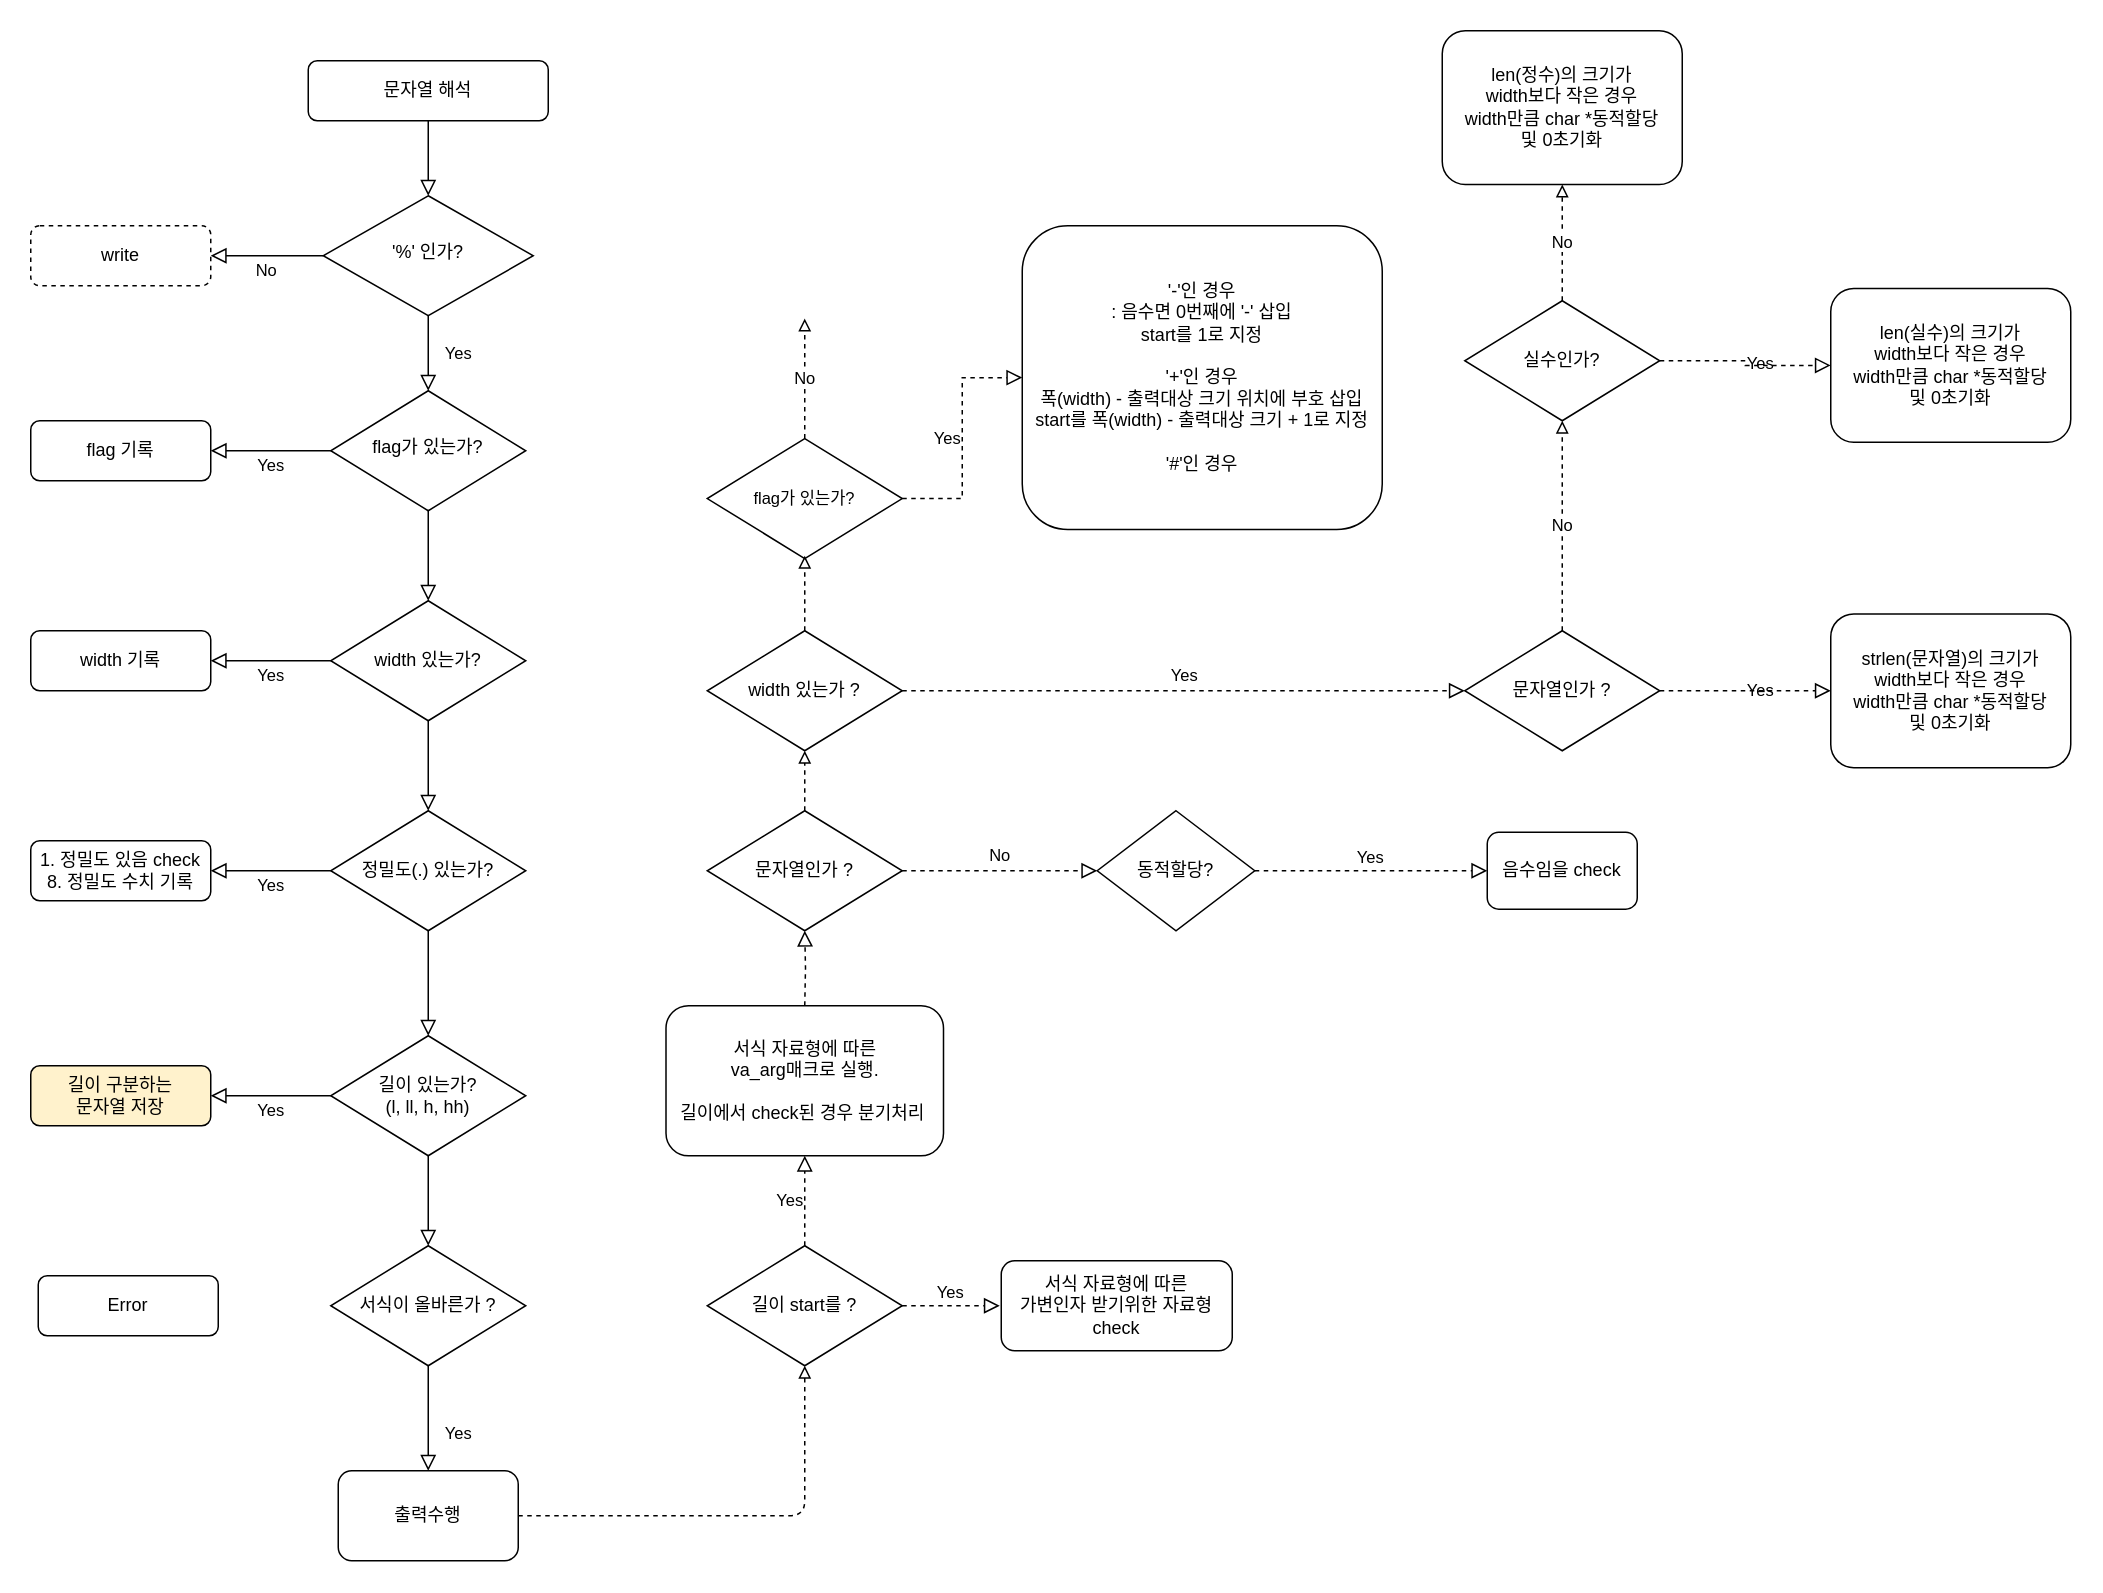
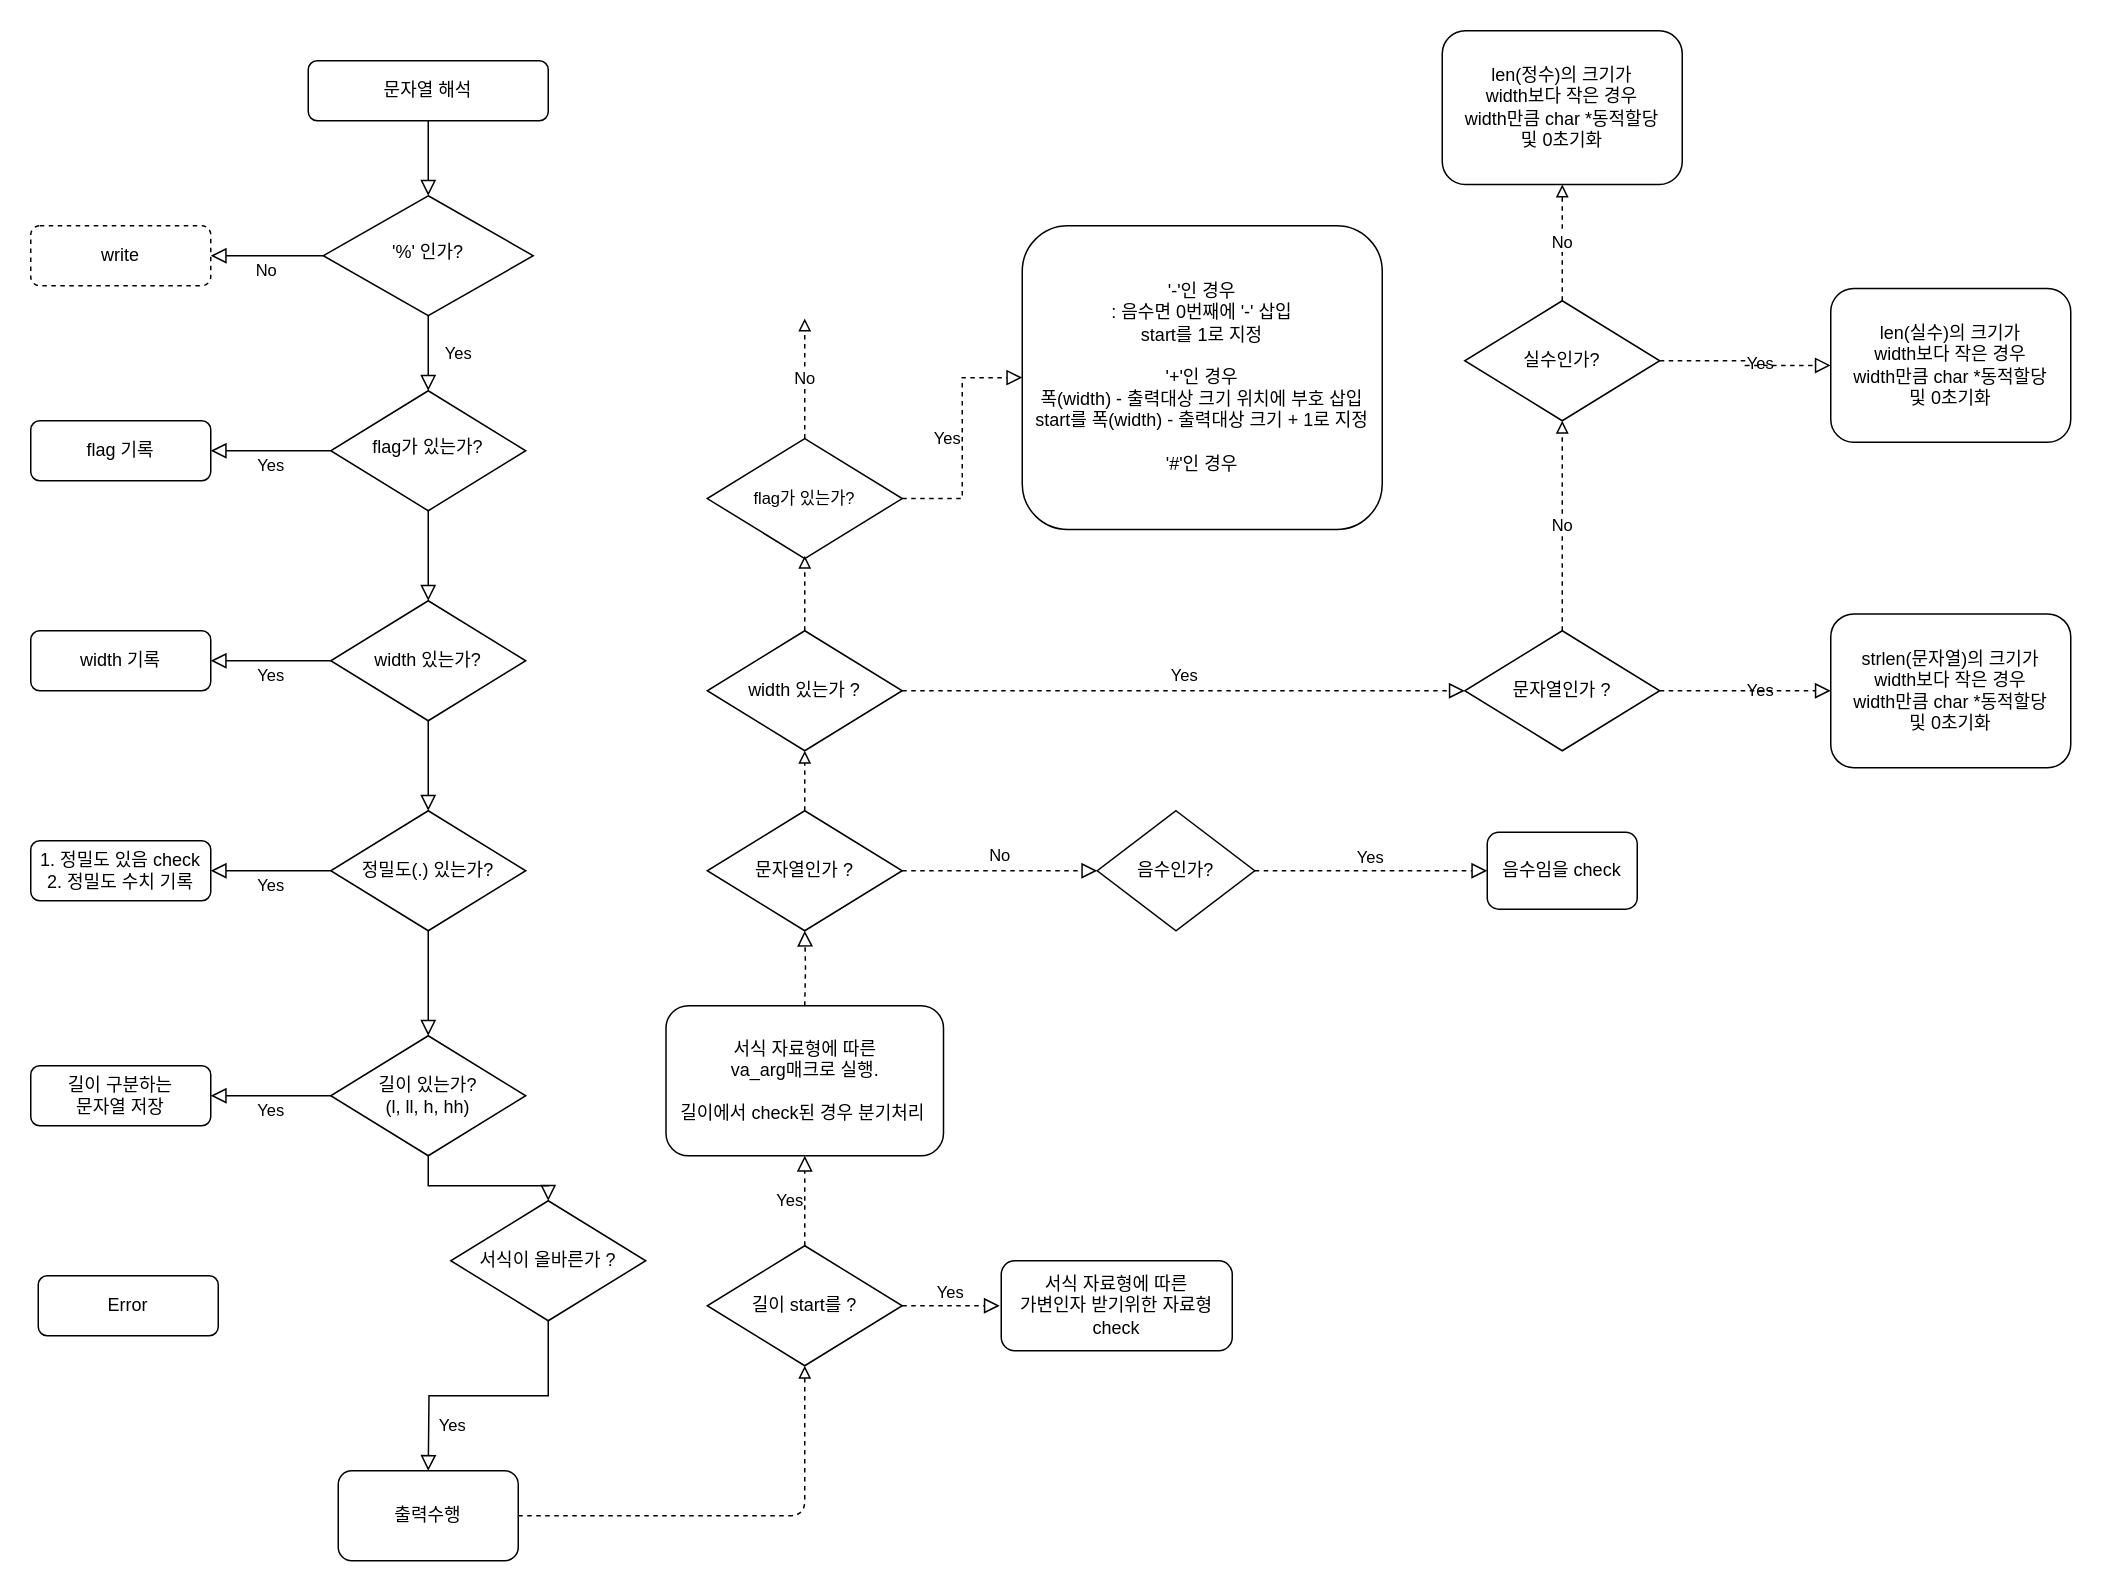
node "1. 정밀도 있음 check 8. 정밀도 수치 기록": label "1. 정밀도 있음 check 8. 정밀도 수치 기록" -> "1. 정밀도 있음 check 2. 정밀도 수치 기록"
node "동적할당?": label "동적할당?" -> "음수인가?"
node "길이 구분하는 문자열 저장": fillcolor #fff2cc -> #ffffff
node "서식이 올바른가 ?": moved (428, 1306) -> (548, 1261)
